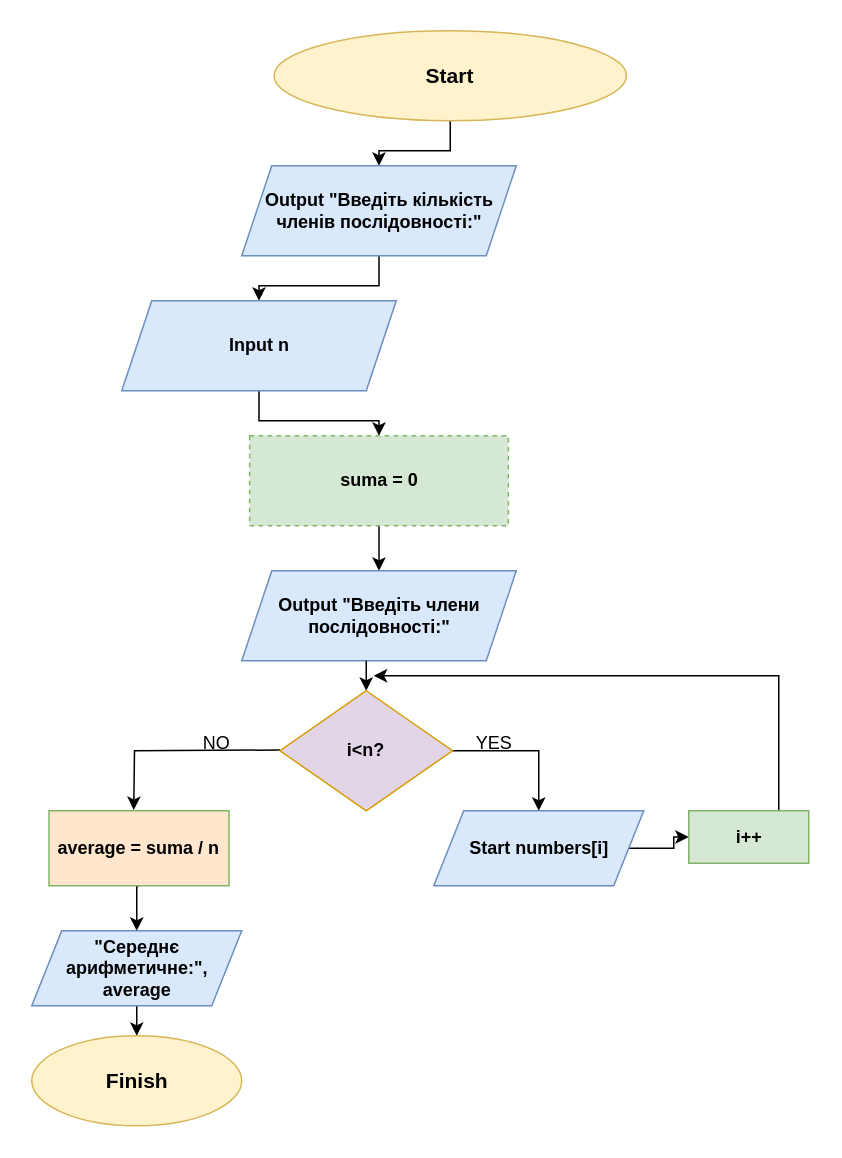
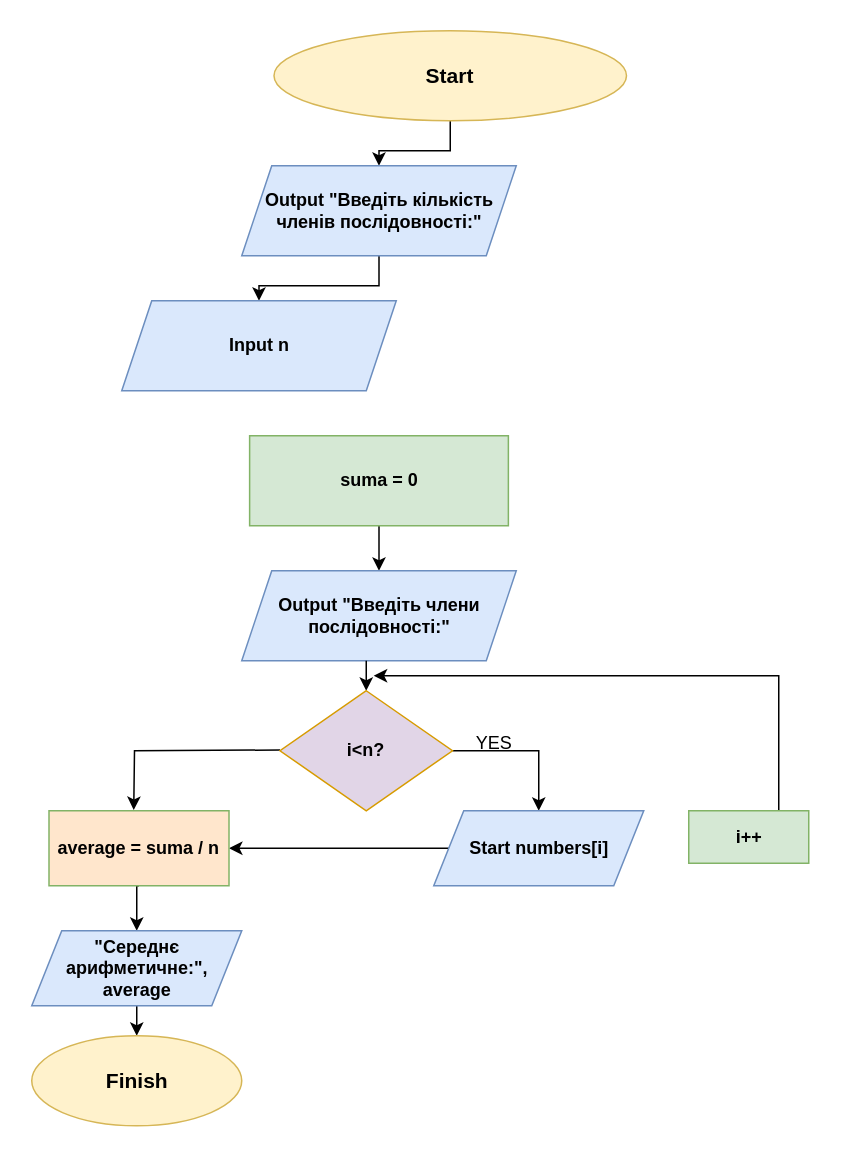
edge "Input n" -> "suma = 0": removed
node "suma = 0": style dashed -> solid
node "NO": removed
edge "Start numbers[i]" -> "i++": now "Start numbers[i]" -> "average = suma / n"
